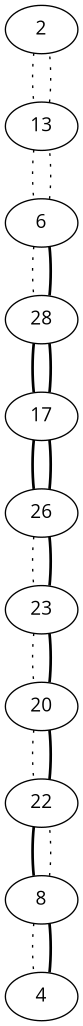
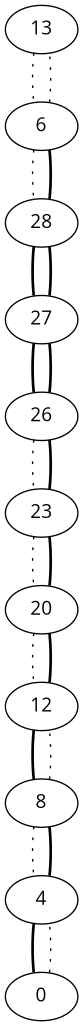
node "2": removed
node "17": label "17" -> "27"
node "22": label "22" -> "12"
node "0": added
